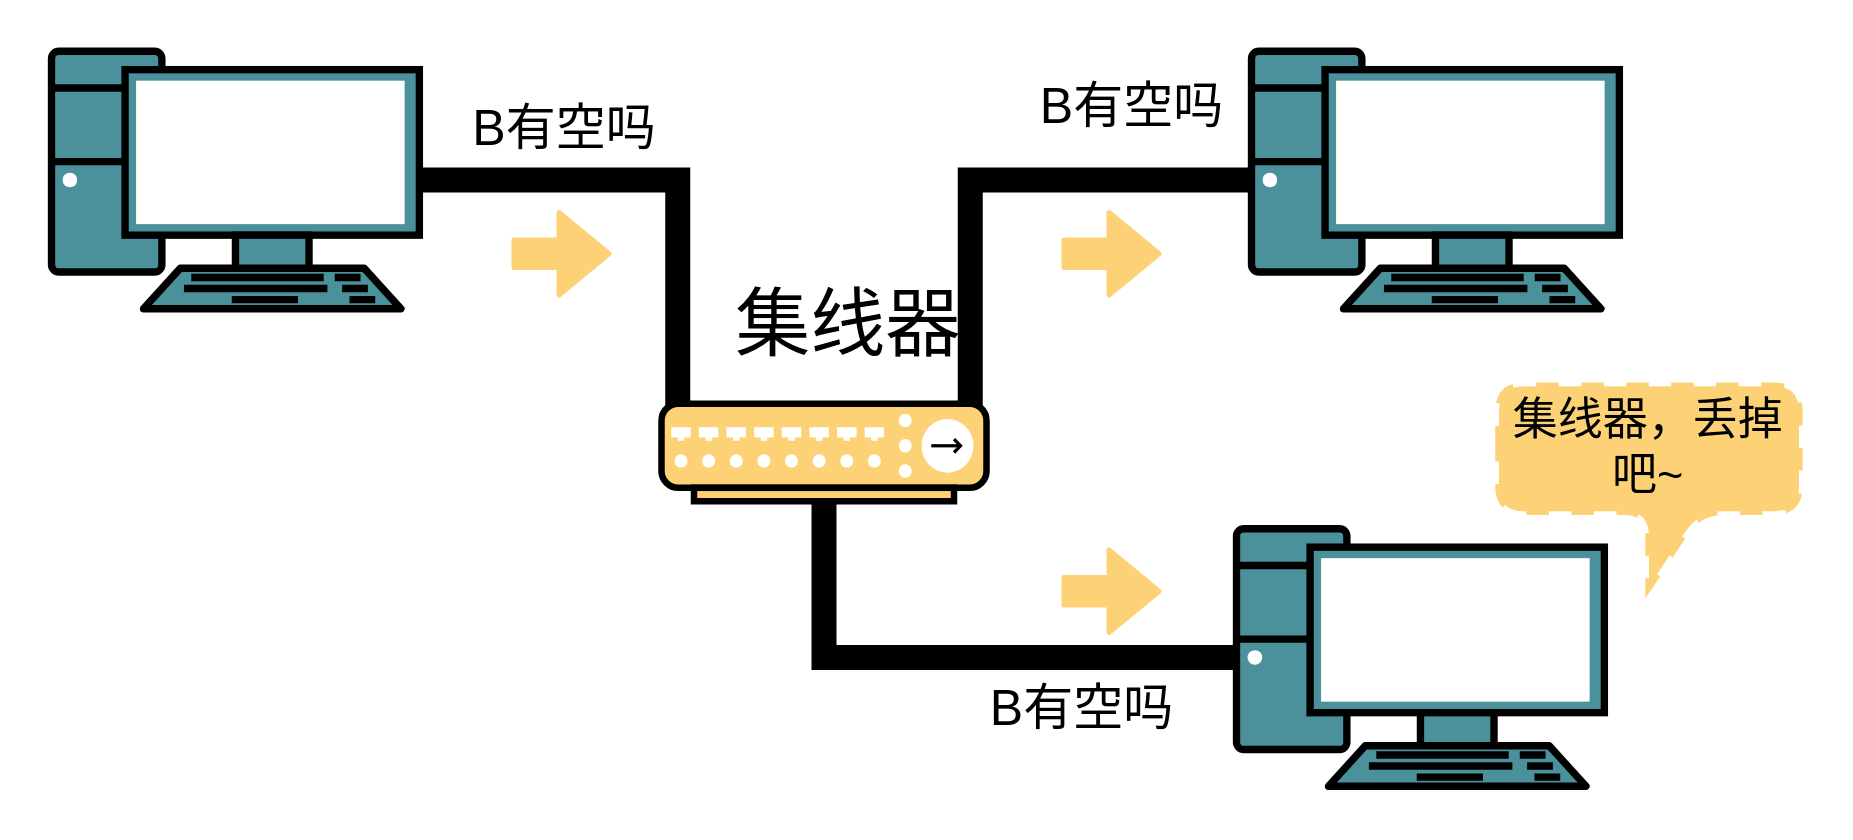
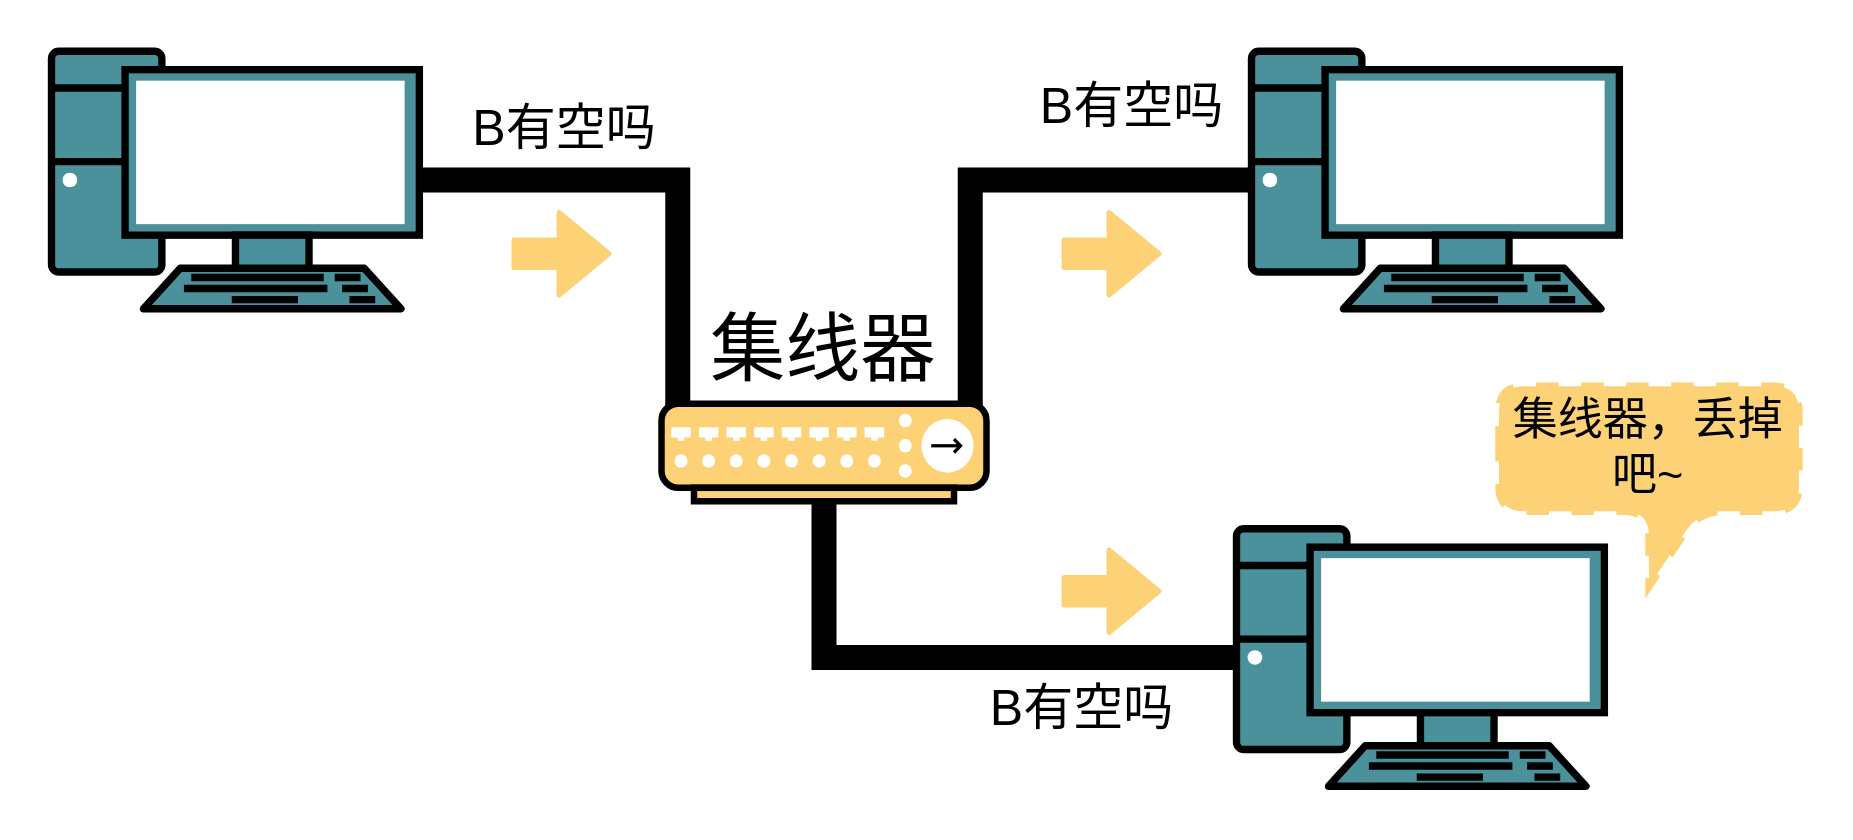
node "集线器": moved (849, 323) -> (824, 348)
